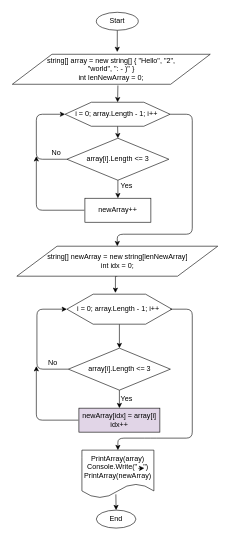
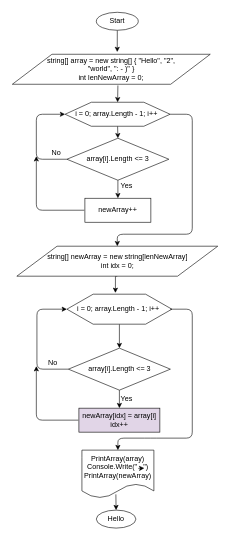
node "End": label "End" -> "Hello"
